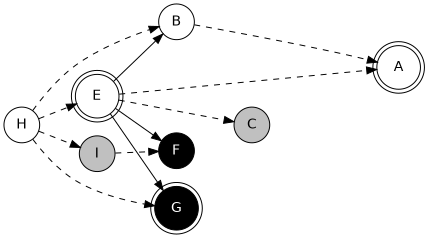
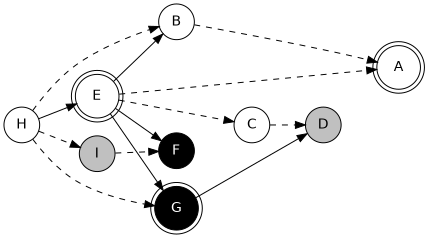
edge "H" -> "E": style dashed -> filled
node "C": fillcolor grey -> white
node "D": added
